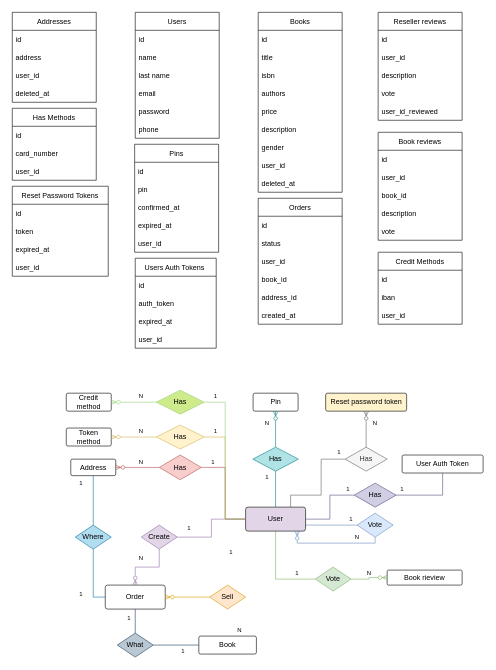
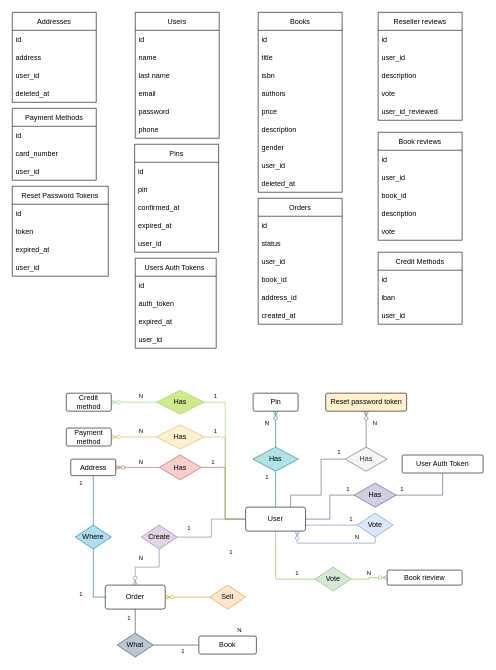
node "Has Methods": label "Has Methods" -> "Payment Methods"
node "Token method": label "Token method" -> "Payment method"
node "User": fillcolor #e1d5e7 -> #ffffff
